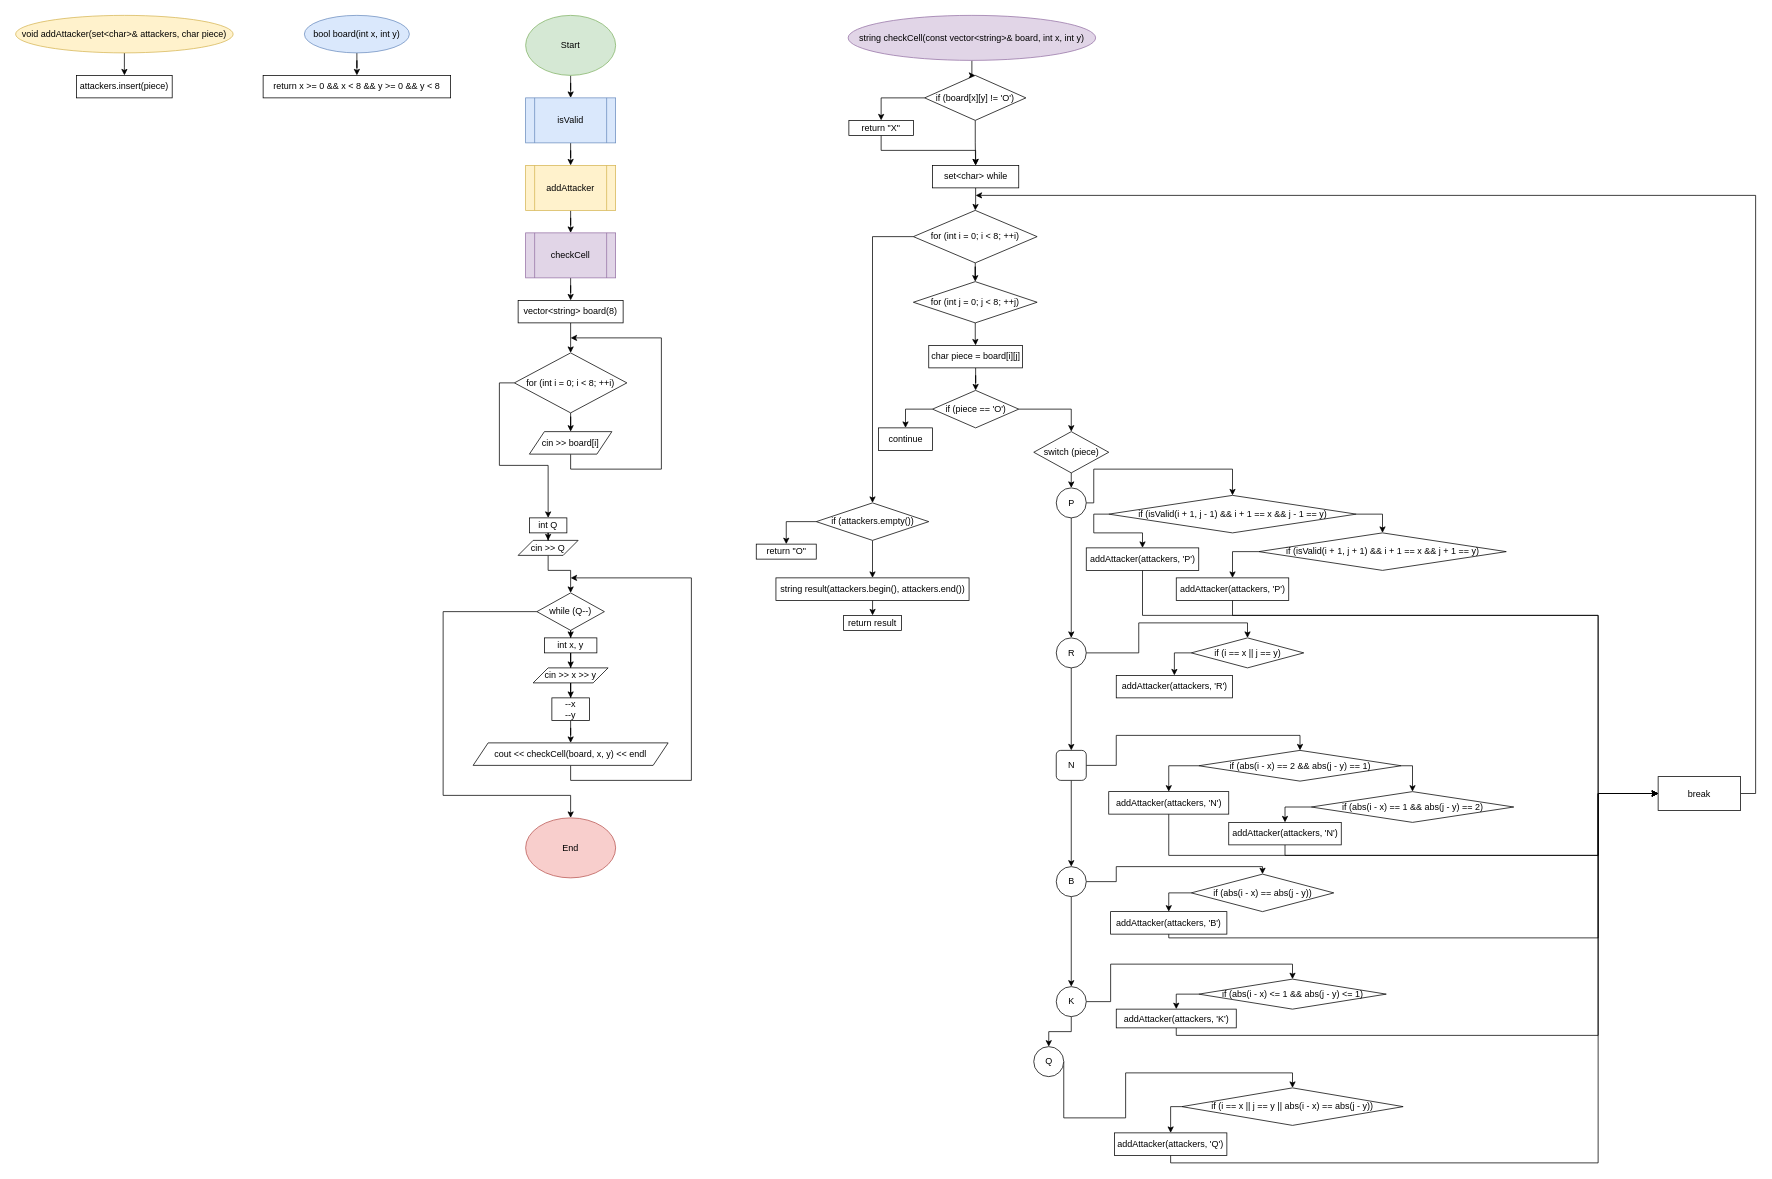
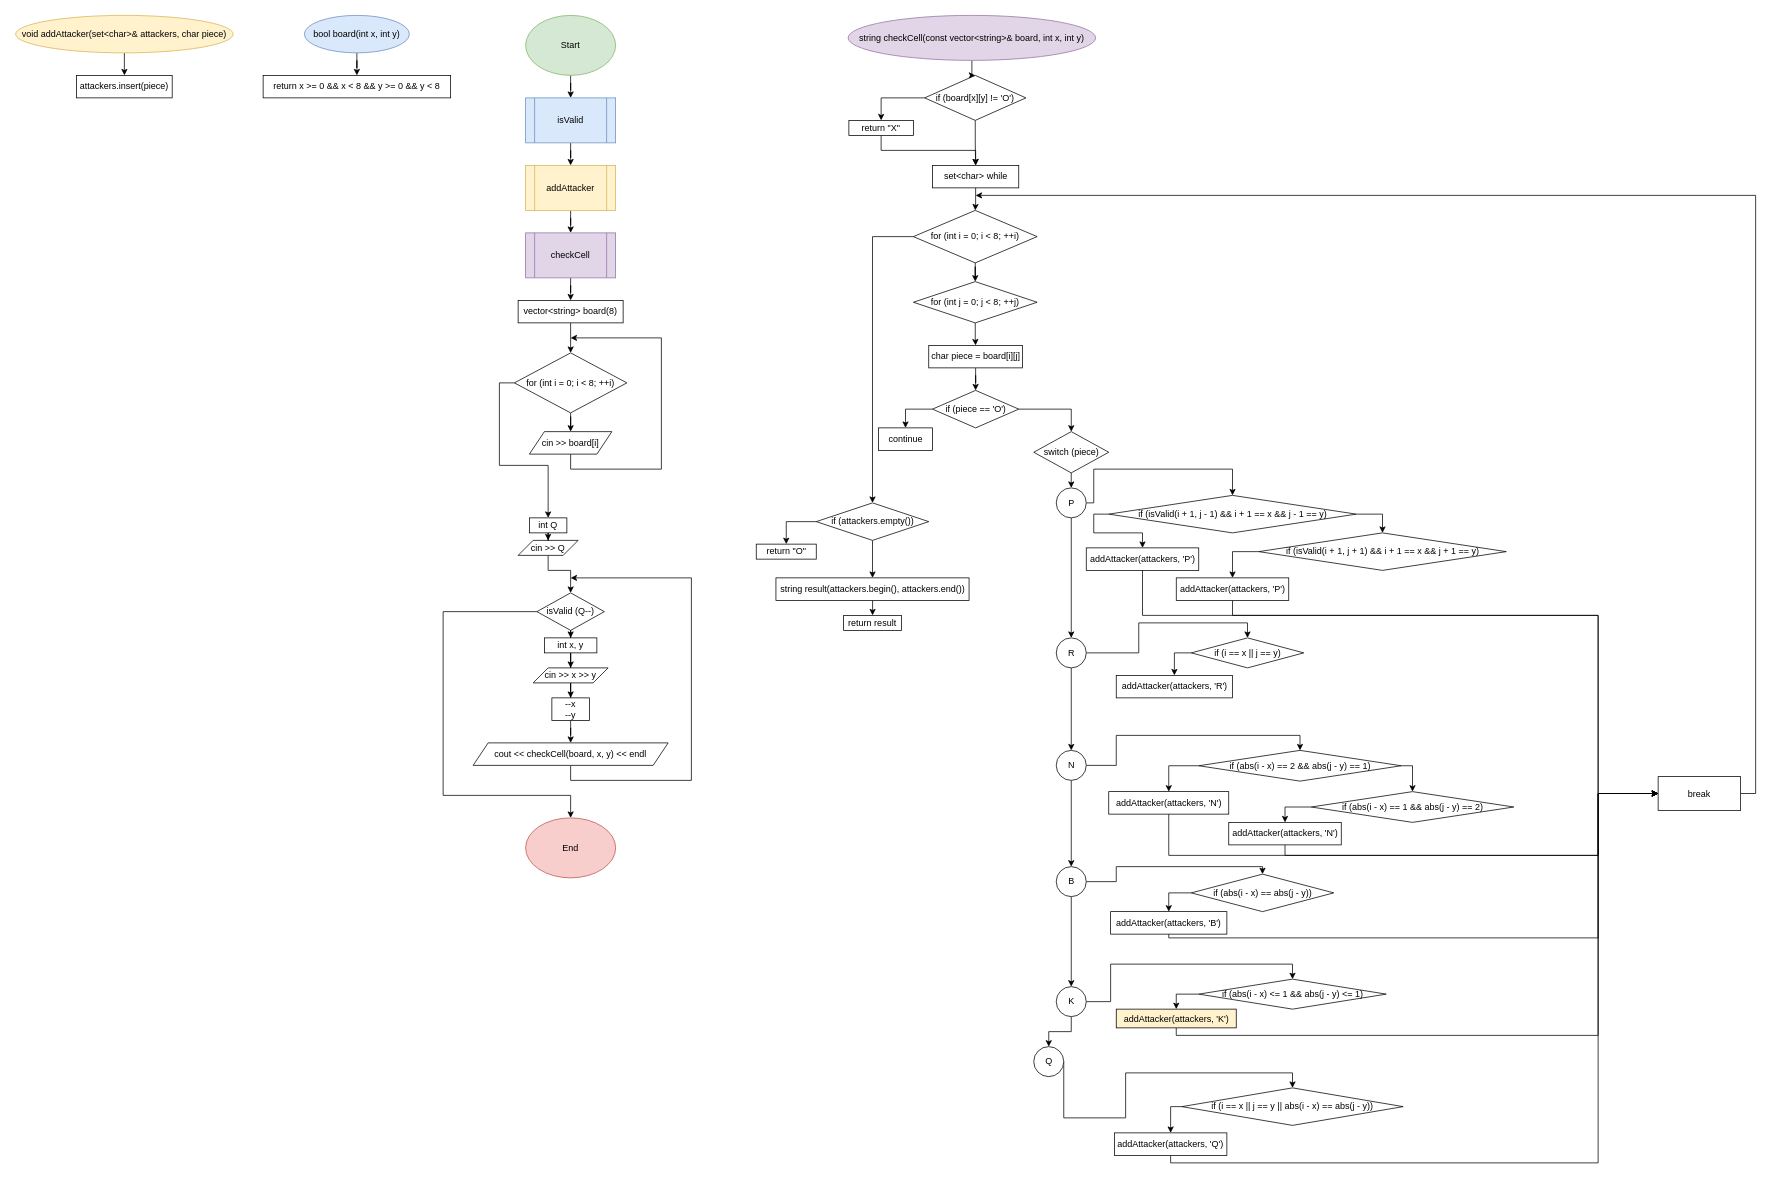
node "while (Q--)": label "while (Q--)" -> "isValid (Q--)"
node "N": shape rounded rectangle -> ellipse
node "addAttacker(attackers, 'K')": fillcolor #ffffff -> #fff2cc
